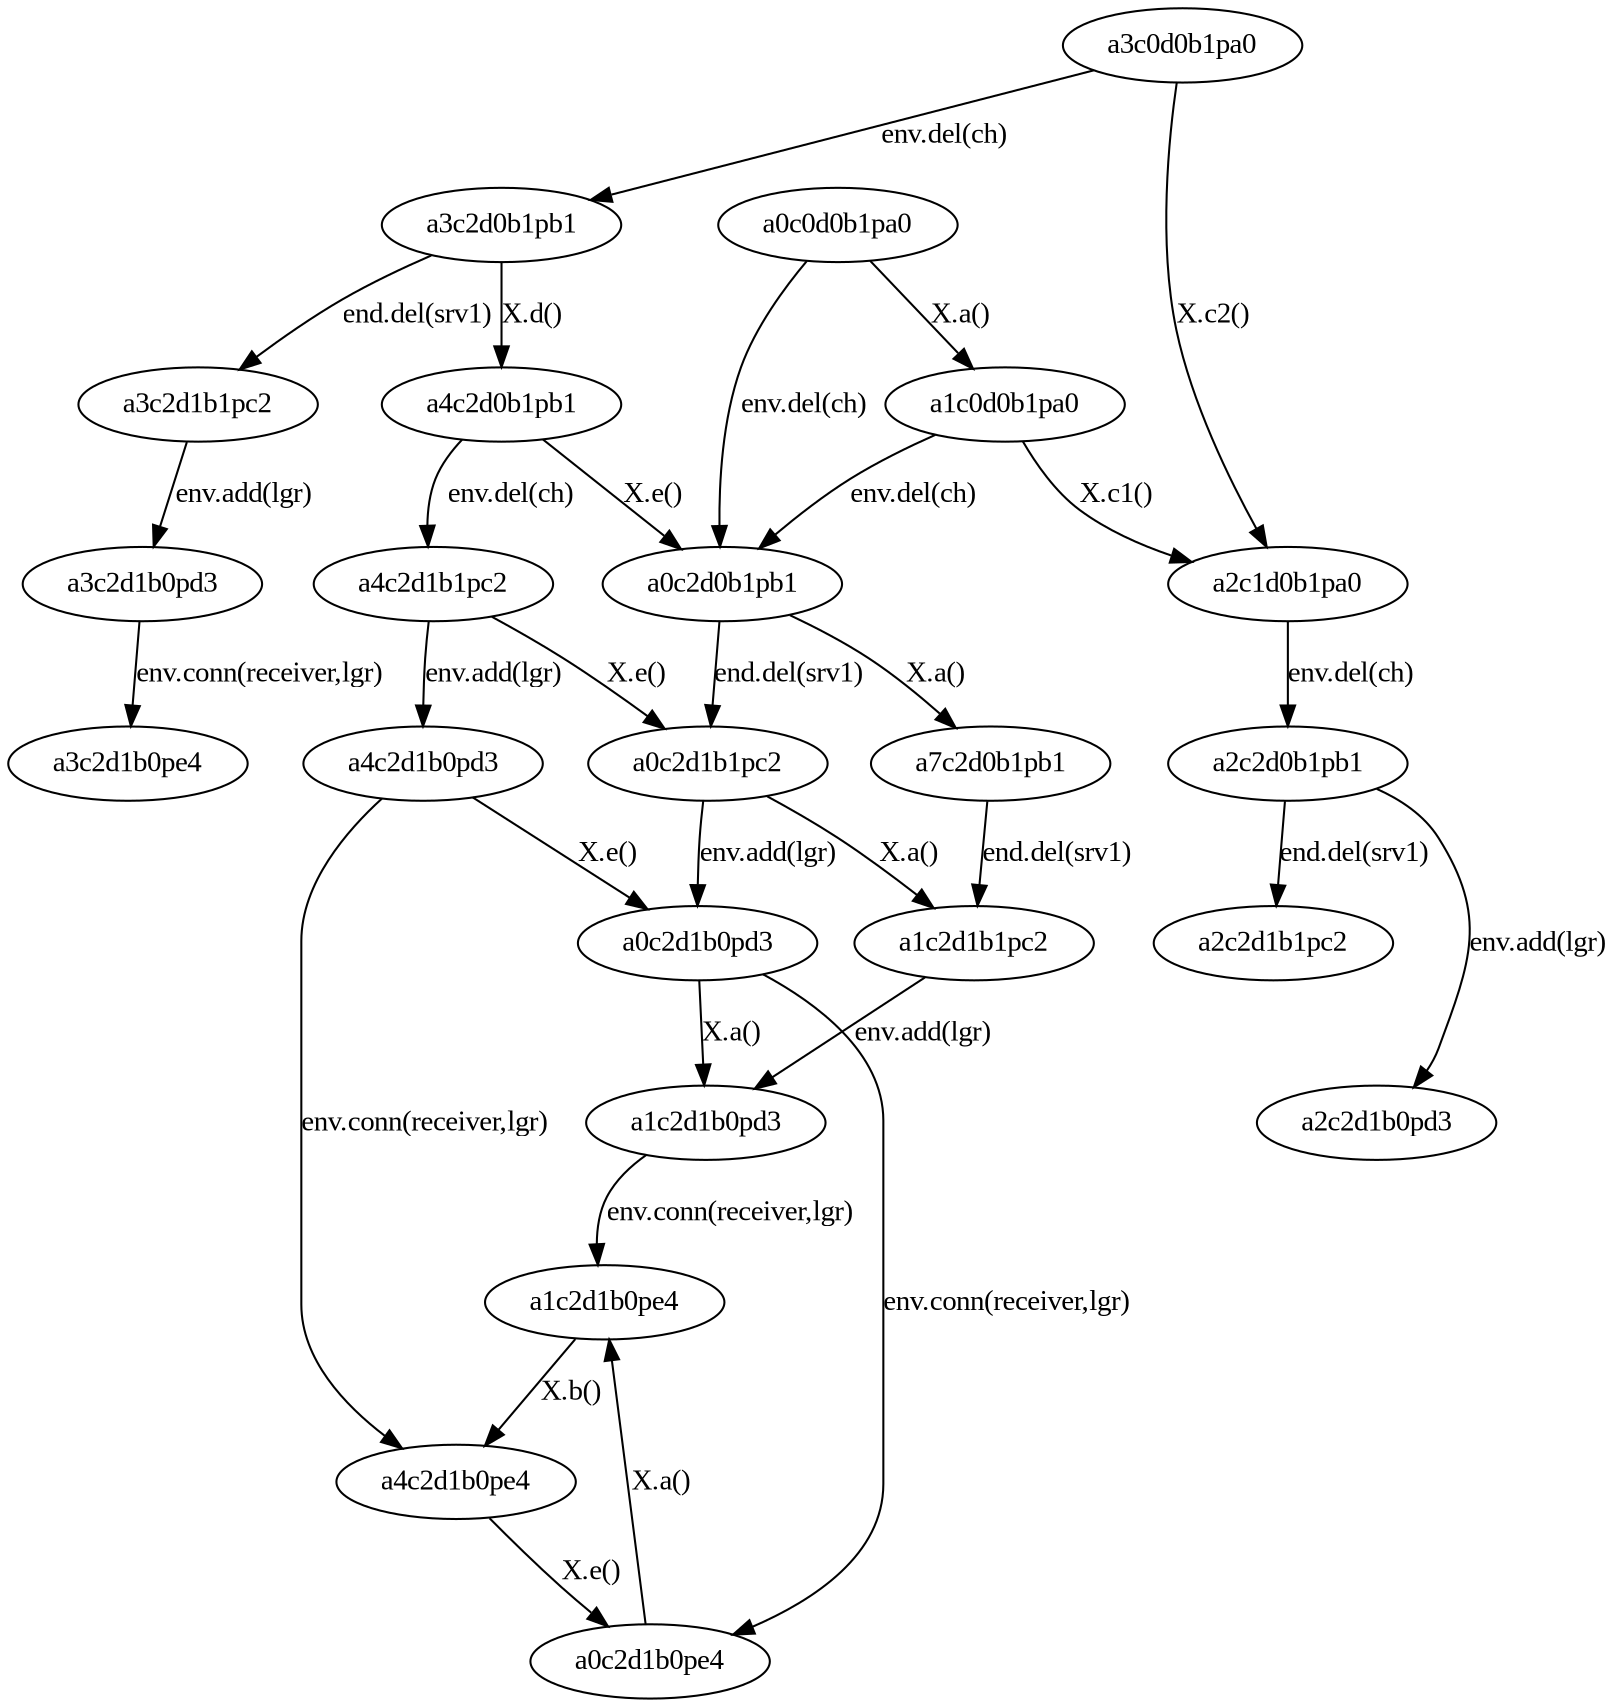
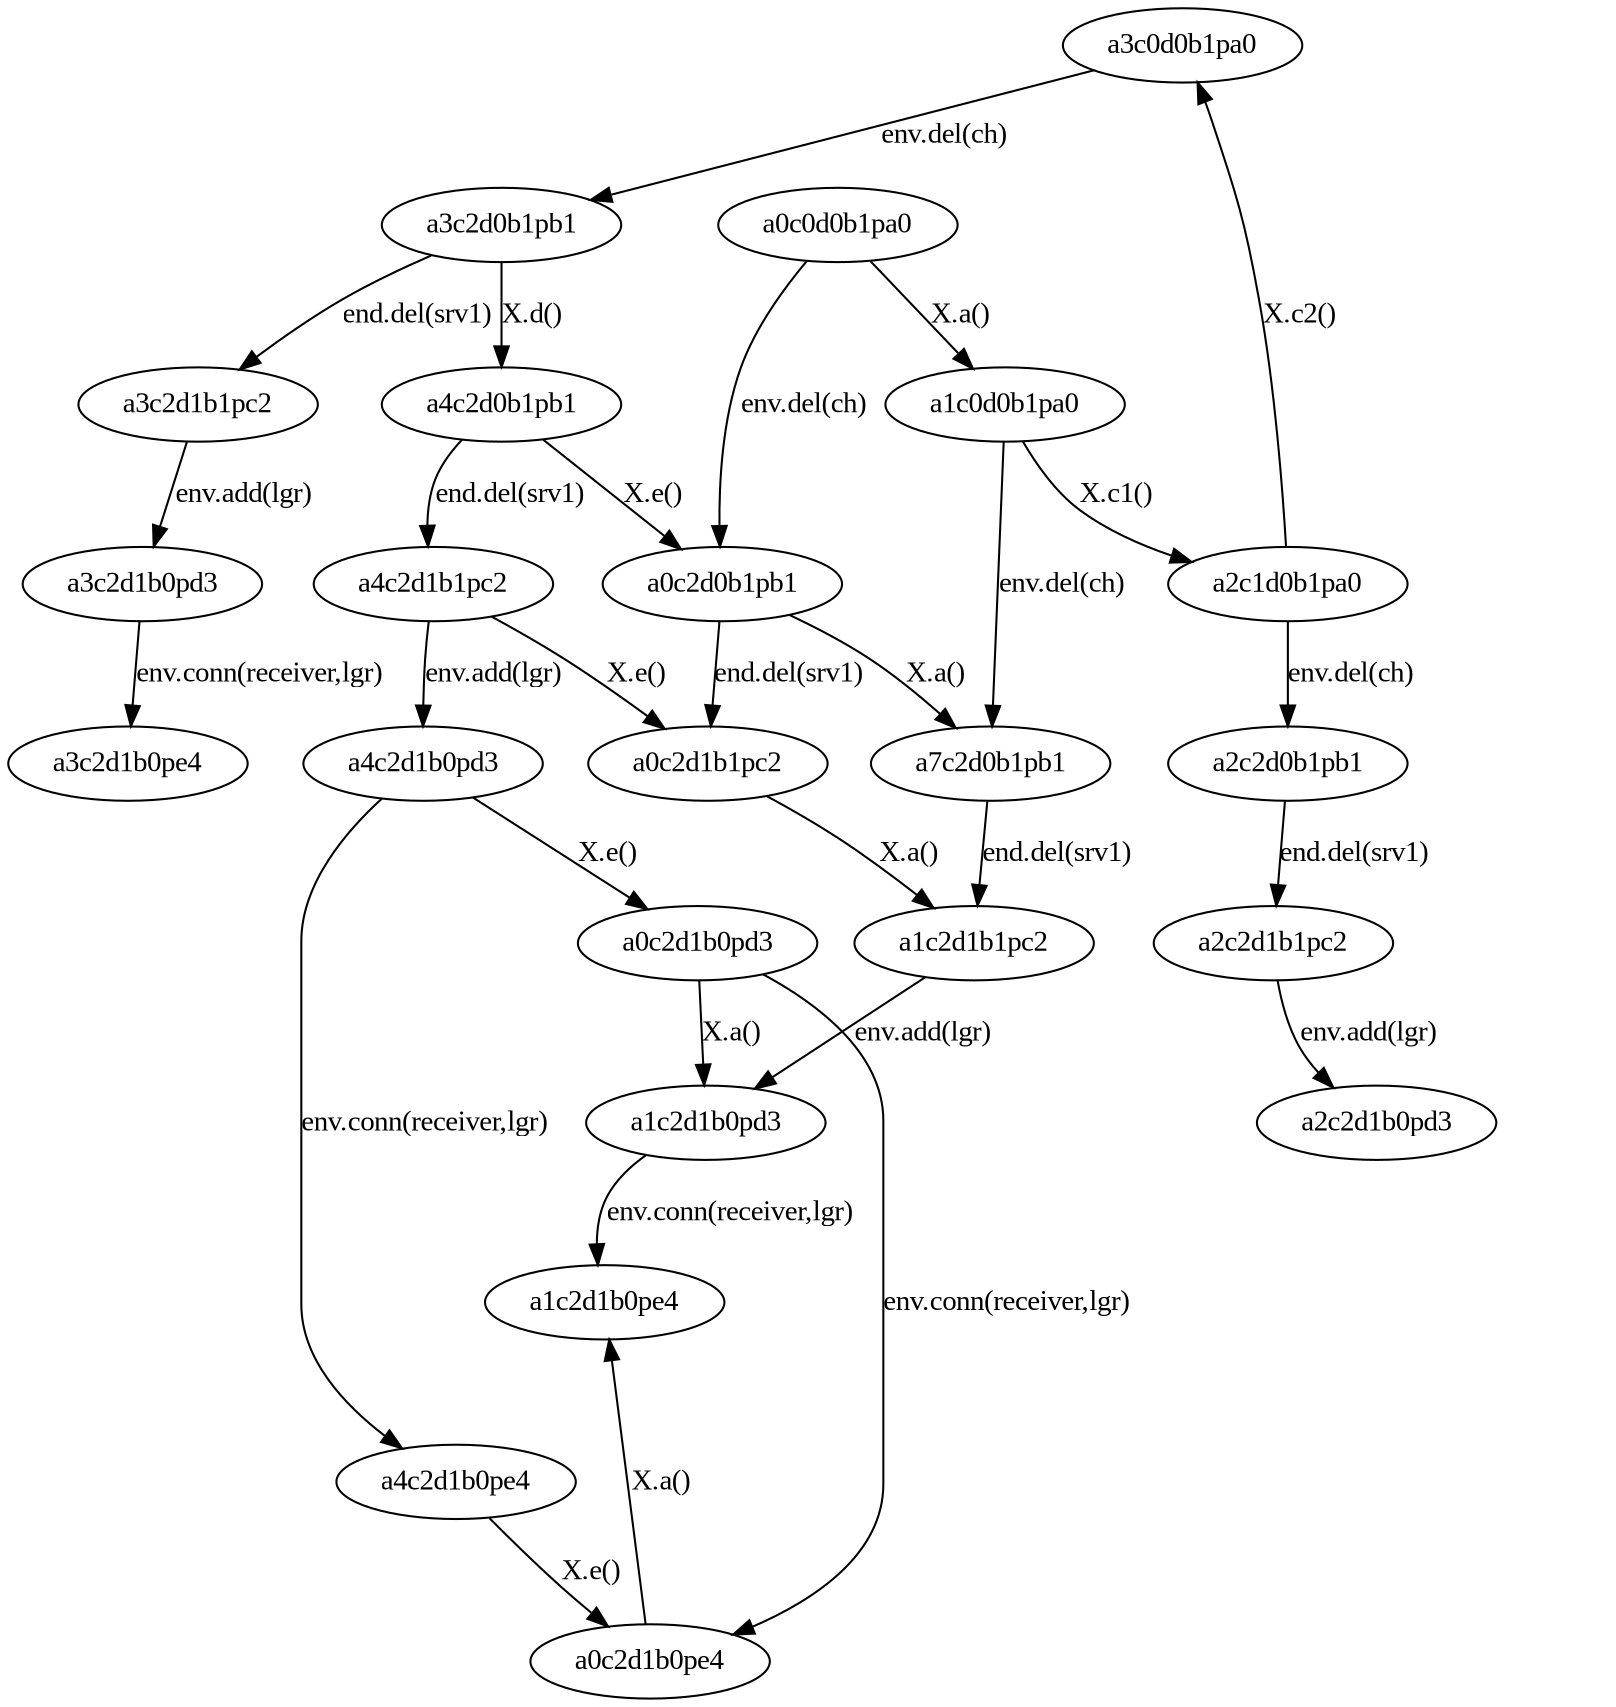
edge "a3c0d0b1pa0" -> "a2c1d0b1pa0": reversed
edge "a1c0d0b1pa0" -> "a0c2d0b1pb1": now "a1c0d0b1pa0" -> "a7c2d0b1pb1"
edge "a4c2d0b1pb1" -> "a4c2d1b1pc2": label "env.del(ch)" -> "end.del(srv1)"
edge "a0c2d1b1pc2" -> "a0c2d1b0pd3": removed, label "env.add(lgr)"
edge "a2c2d0b1pb1" -> "a2c2d1b0pd3": now "a2c2d1b1pc2" -> "a2c2d1b0pd3"
edge "a1c2d1b0pe4" -> "a4c2d1b0pe4": removed, label "X.b()"
